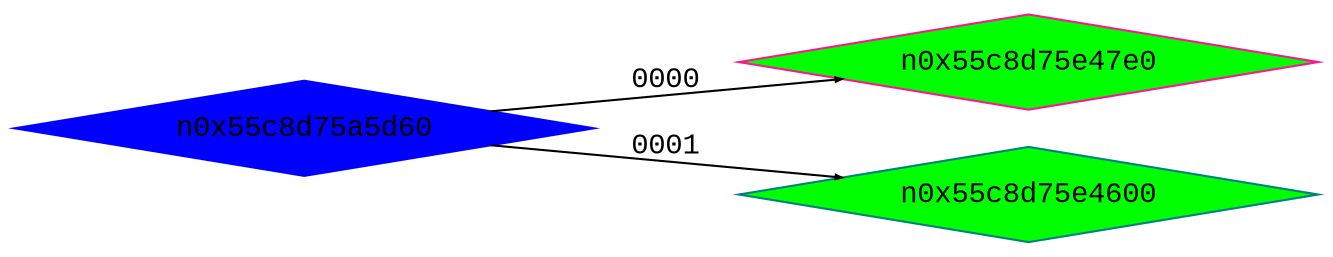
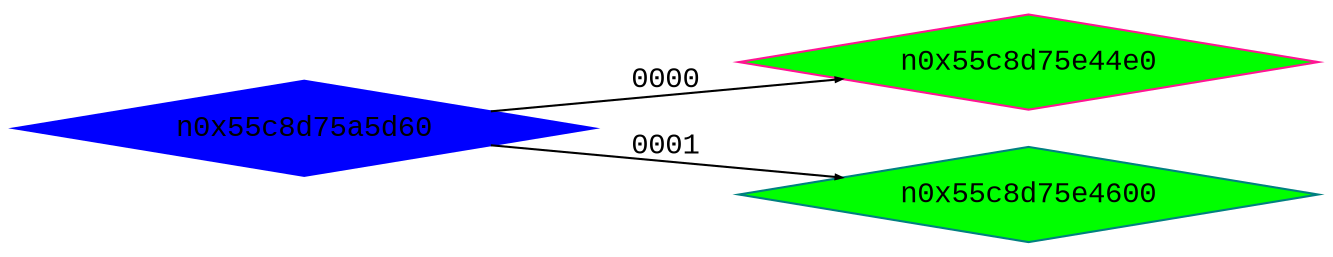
node "n0x55c8d75e47e0": label "n0x55c8d75e47e0" -> "n0x55c8d75e44e0"
